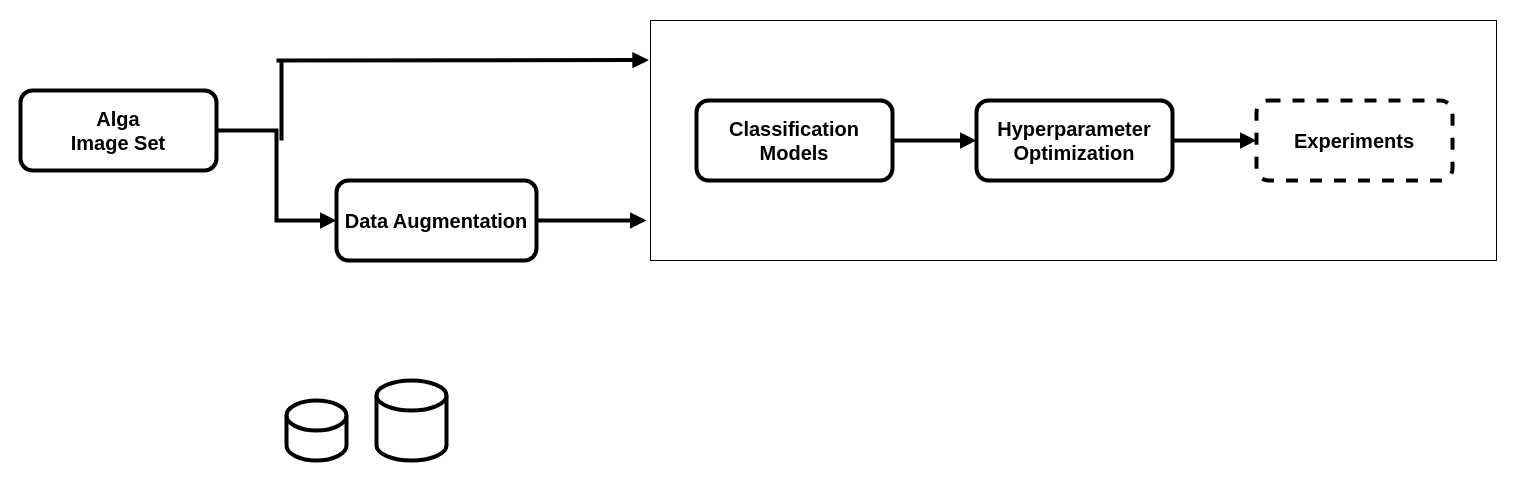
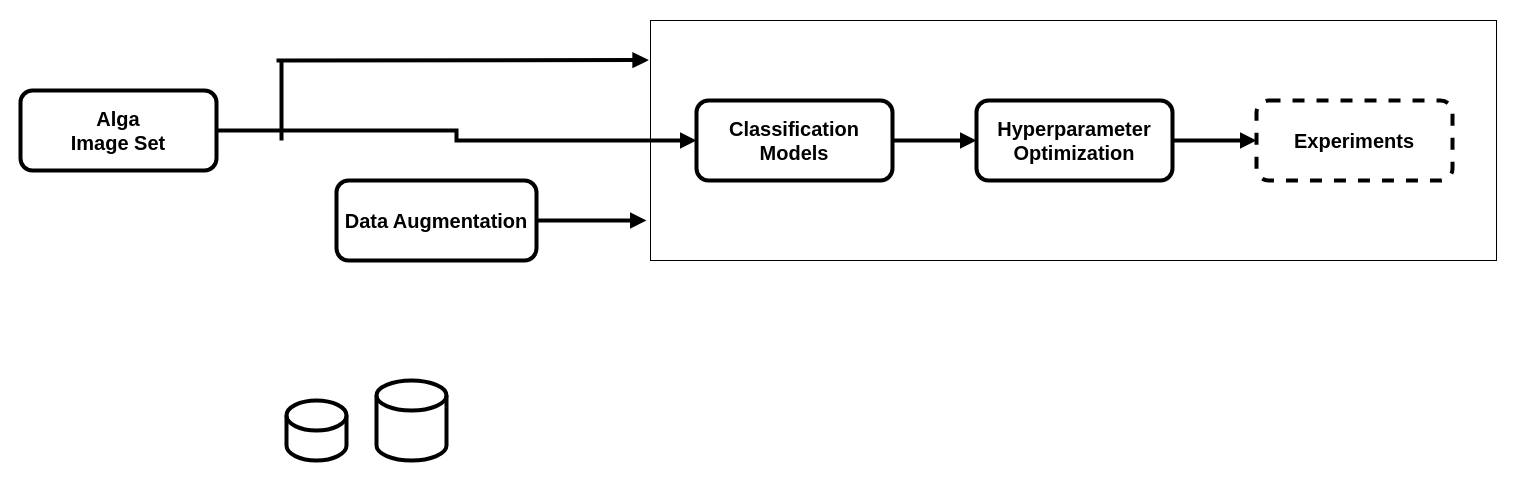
edge "Alga Image Set" -> "Data Augmentation": now "Alga Image Set" -> "Classification Models"
